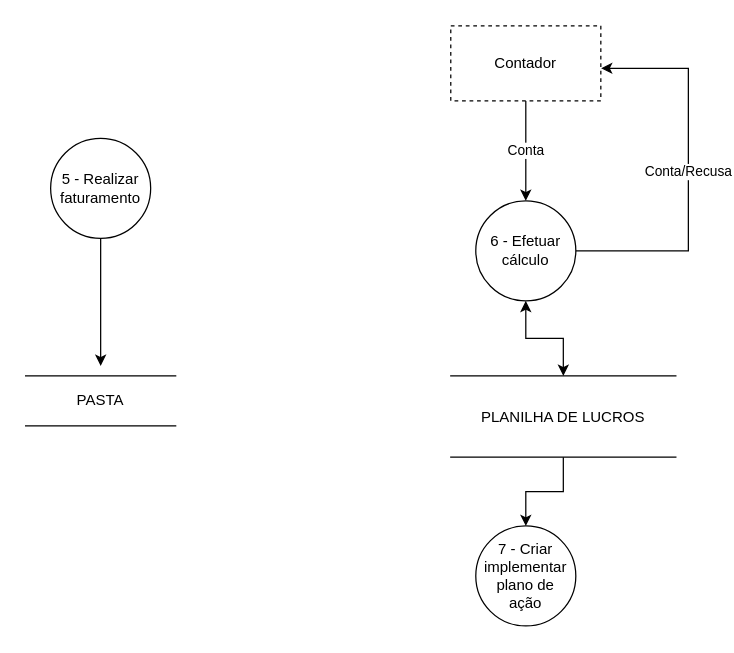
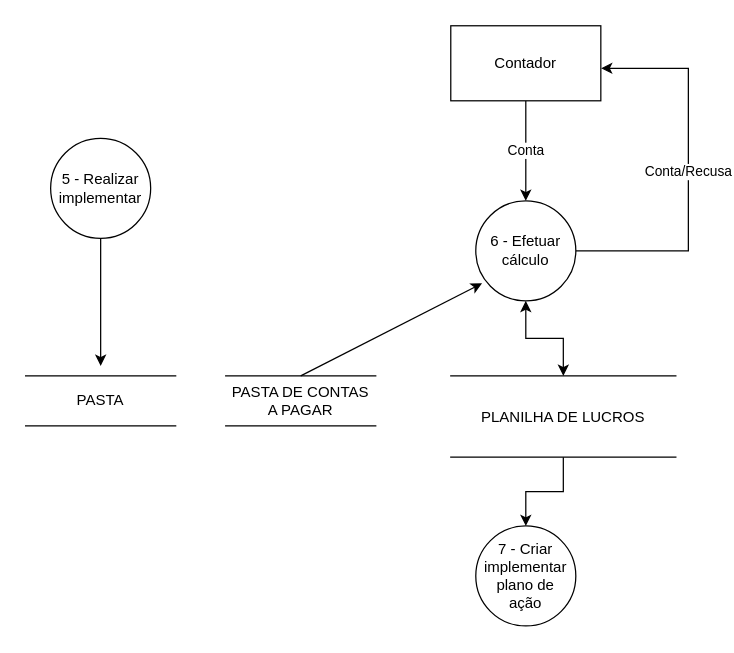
node "Contador": style dashed -> solid
node "5 - Realizar faturamento": label "5 - Realizar faturamento" -> "5 - Realizar implementar"
edge "PASTA DE CONTAS A PAGAR" -> "6 - Efetuar cálculo": added
node "PASTA DE CONTAS A PAGAR": added
